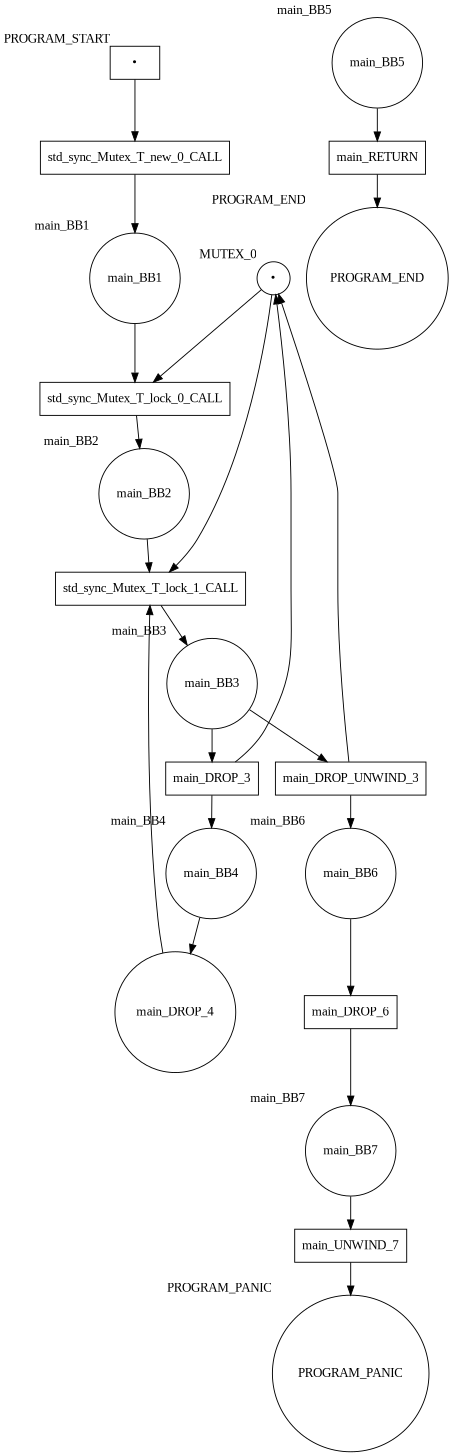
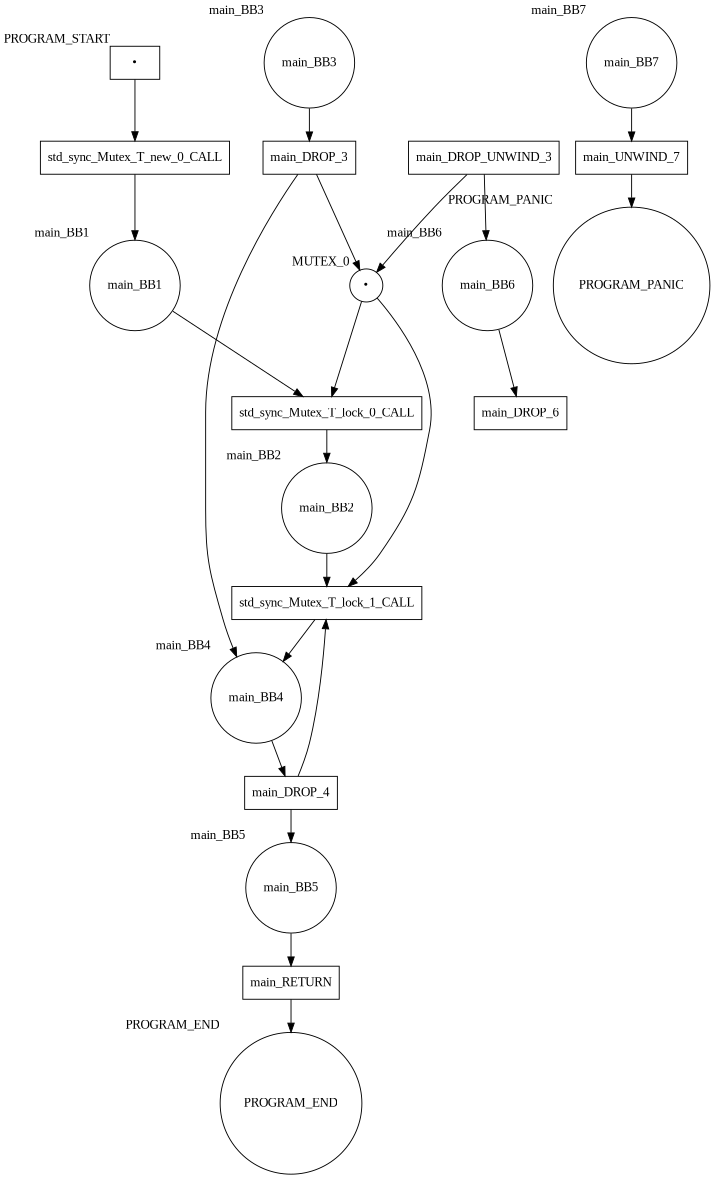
edge "std_sync_Mutex_T_lock_1_CALL" -> "main_BB3 main_BB3": now "std_sync_Mutex_T_lock_1_CALL" -> "main_BB4 main_BB4"
edge "main_BB3 main_BB3" -> "main_DROP_UNWIND_3": removed
edge "main_DROP_4" -> "main_BB5 main_BB5": added
node "main_DROP_4": shape circle -> box
edge "main_DROP_6" -> "main_BB7 main_BB7": removed
